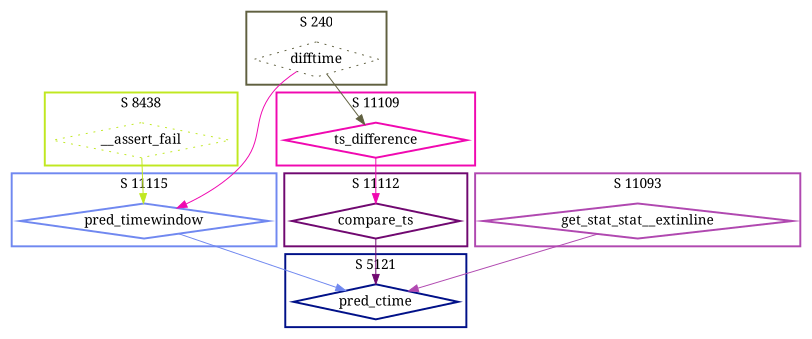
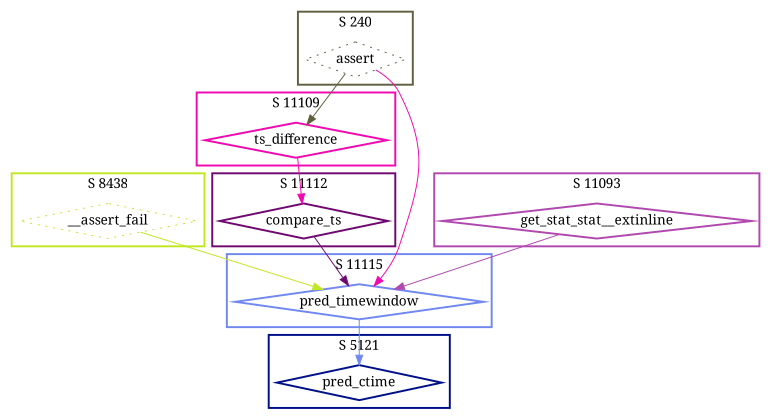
node "difftime": label "difftime" -> "assert"
edge "compare_ts" -> "pred_ctime": now "compare_ts" -> "pred_timewindow"
edge "get_stat_stat__extinline" -> "pred_ctime": now "get_stat_stat__extinline" -> "pred_timewindow"
